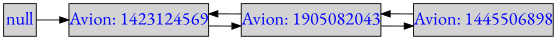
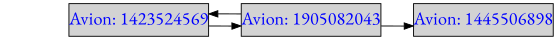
edge "Avion: 1445506898" -> "Avion: 1905082043": removed
node "null": removed
node "Avion: 1423124569": label "Avion: 1423124569" -> "Avion: 1423524569"
